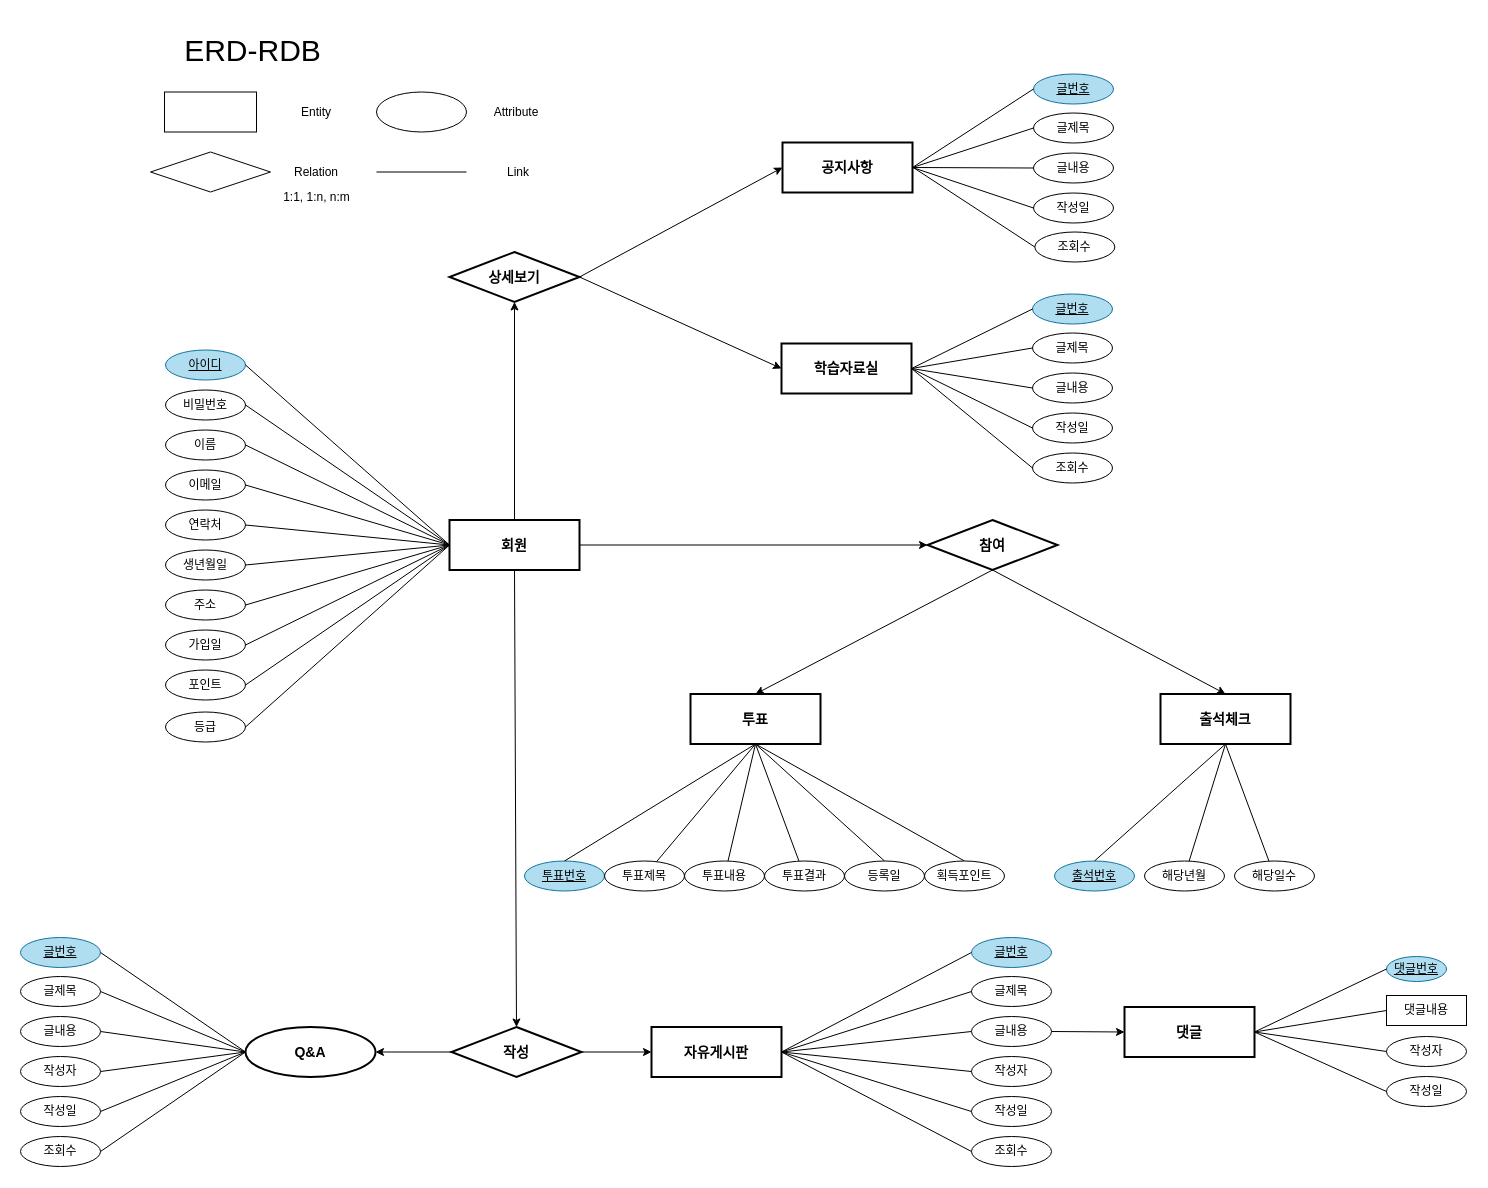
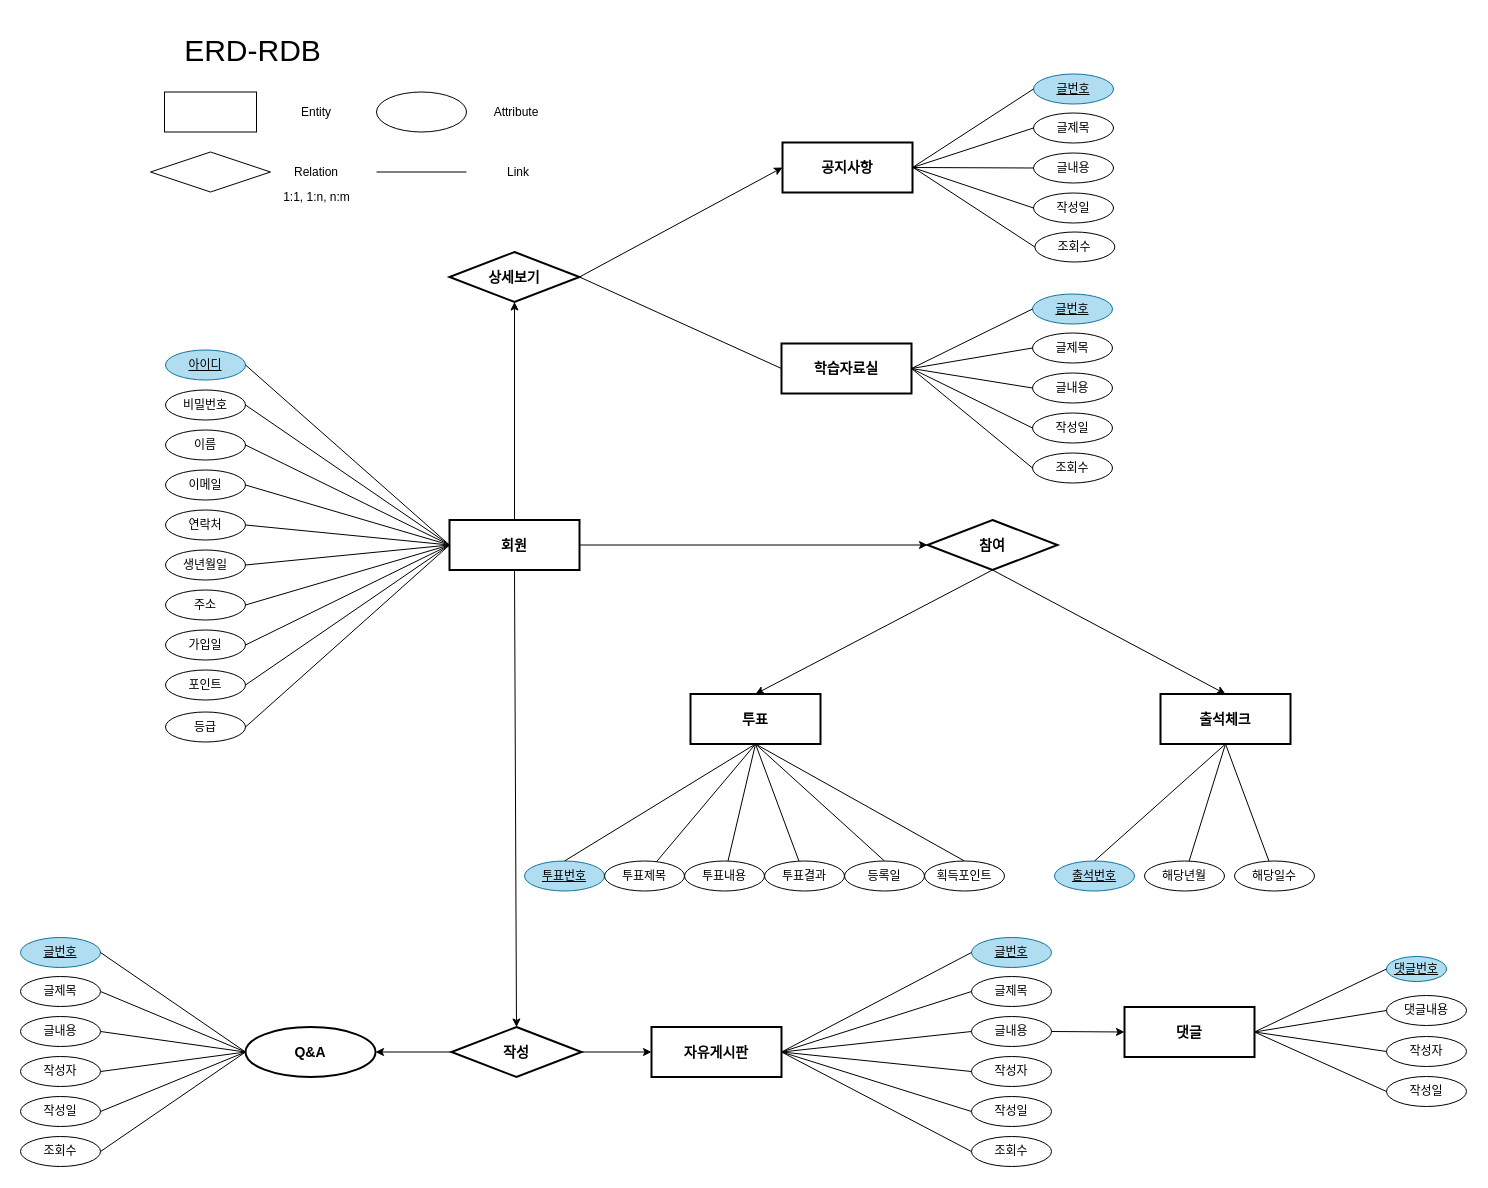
edge "상세보기" -> "학습자료실": arrowhead classic -> none
node "댓글내용": shape rectangle -> ellipse
